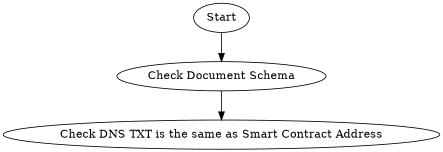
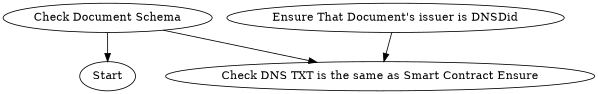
node "Ensure That Document's issuer is DNSDid": added
edge "Start" -> "Check Document Schema": reversed
node "Check DNS TXT is the same as Smart Contract Address": label "Check DNS TXT is the same as Smart Contract Address" -> "Check DNS TXT is the same as Smart Contract Ensure"
